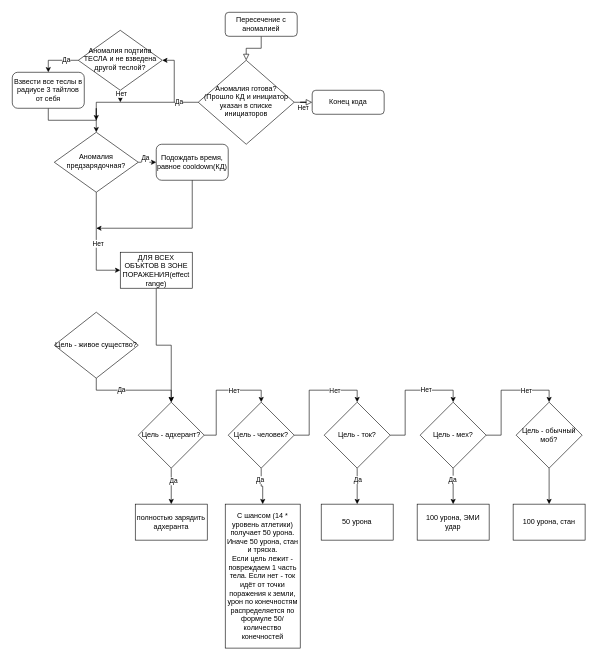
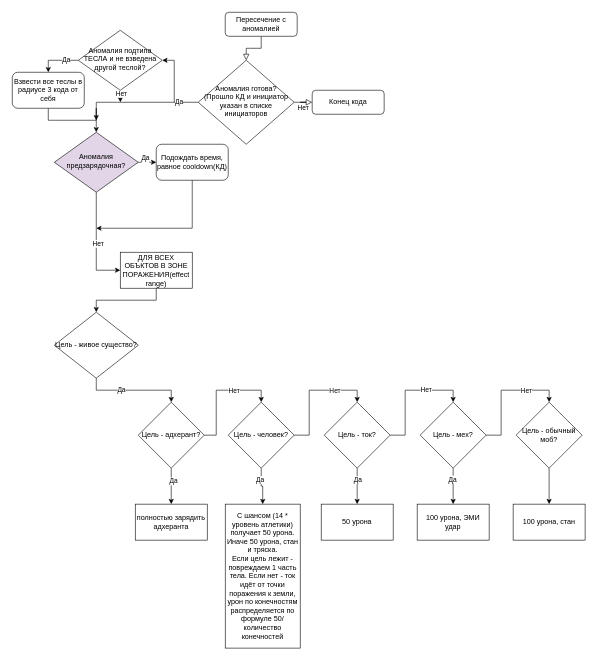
node "Взвести все теслы в радиусе 3 тайтлов от себя": label "Взвести все теслы в радиусе 3 тайтлов от себя" -> "Взвести все теслы в радиусе 3 кода от себя"
node "Аномалия предзарядочная?": fillcolor #ffffff -> #e1d5e7
edge "ДЛЯ ВСЕХ ОБЪКТОВ В ЗОНЕ ПОРАЖЕНИЯ(effect range)" -> "Цель - адхерант?": now "ДЛЯ ВСЕХ ОБЪКТОВ В ЗОНЕ ПОРАЖЕНИЯ(effect range)" -> "Цель - живое существо?"
